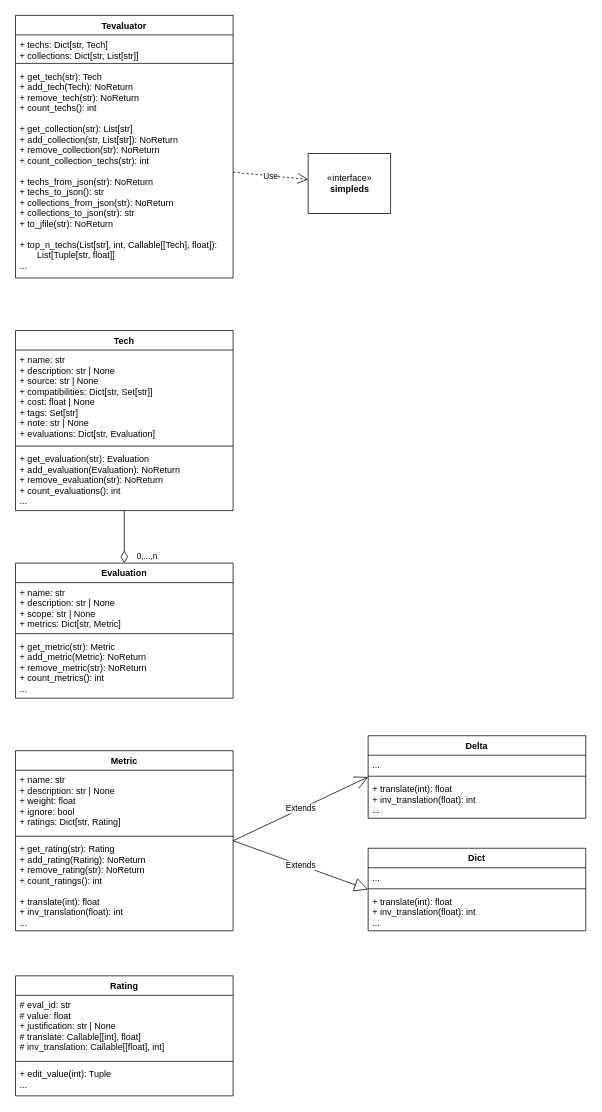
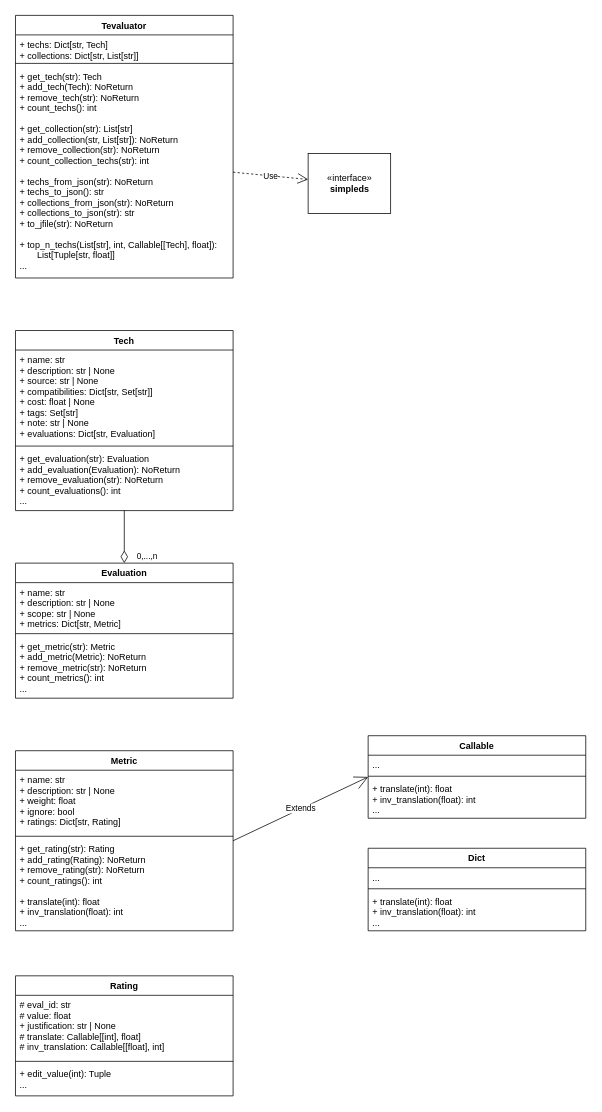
node "Delta": label "Delta" -> "Callable"
edge "Metric" -> "Dict": removed, label "Extends"
